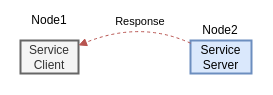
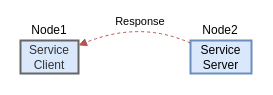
node "Node1": moved (50, 21) -> (50, 31)
node "Service Client": fillcolor #f5f5f5 -> #dae8fc
